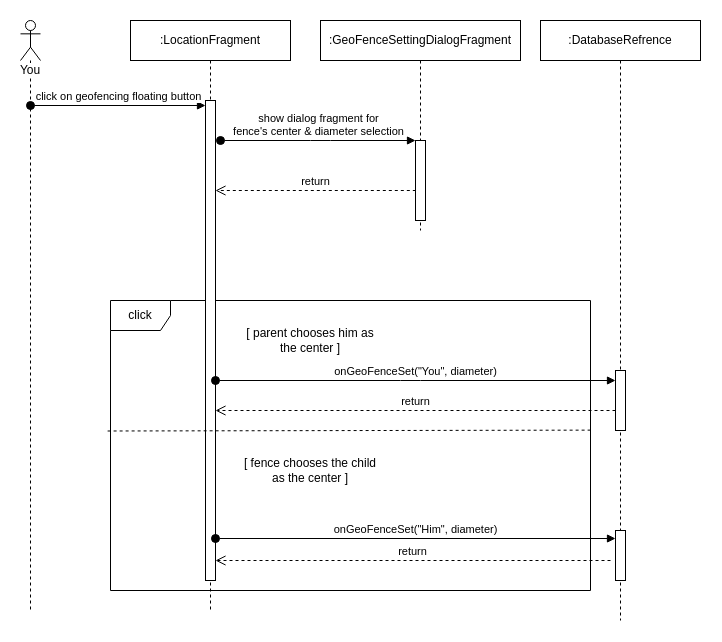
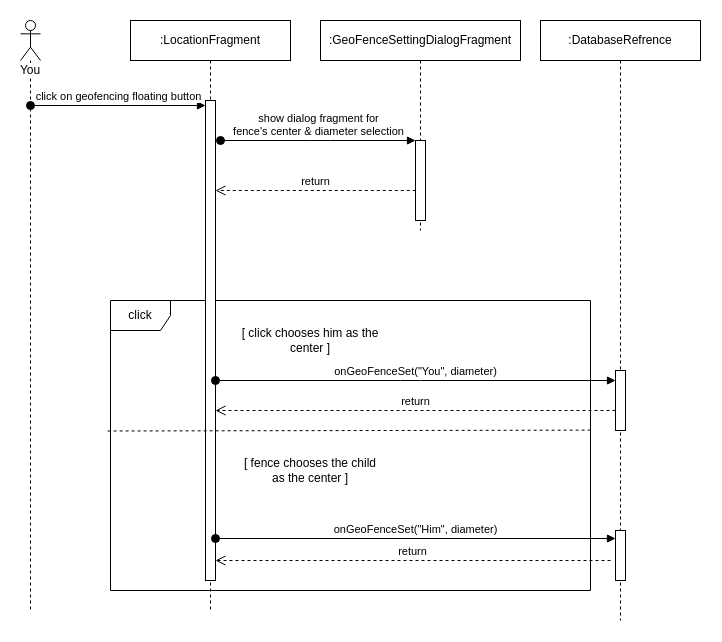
node "[ parent chooses him as the center ]": label "[ parent chooses him as the center ]" -> "[ click chooses him as the center ]"
